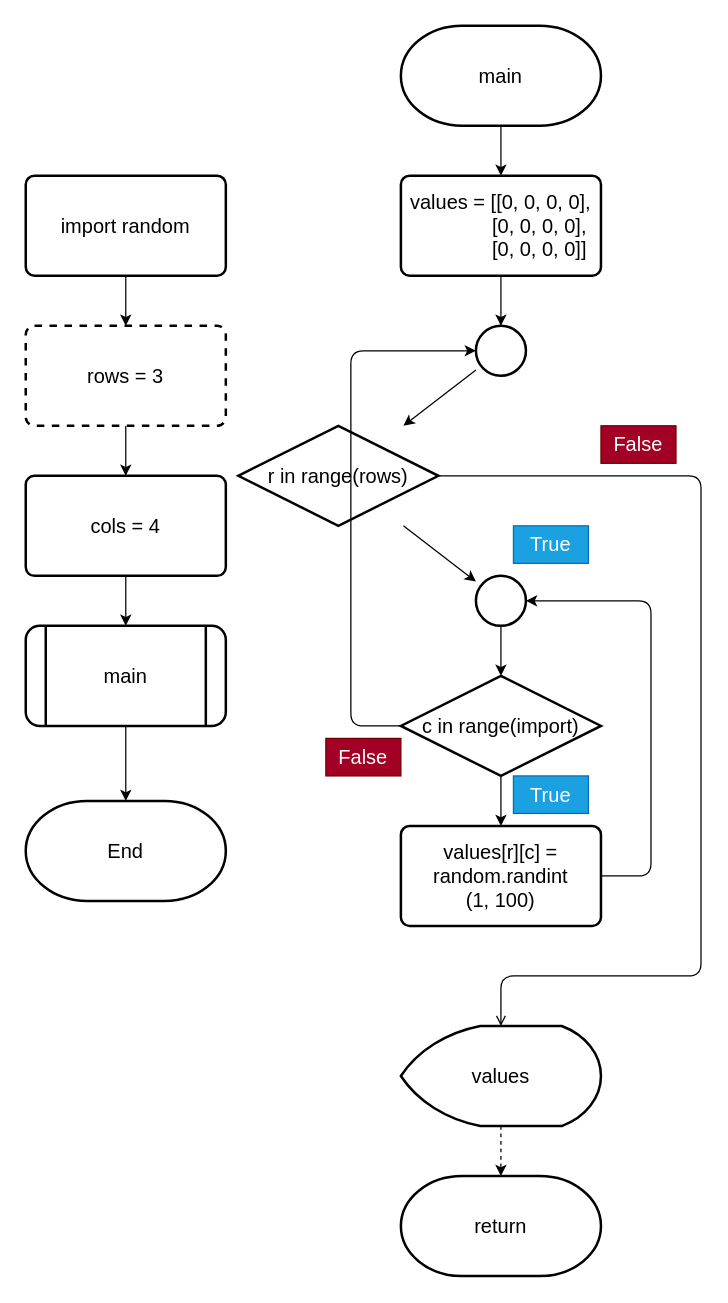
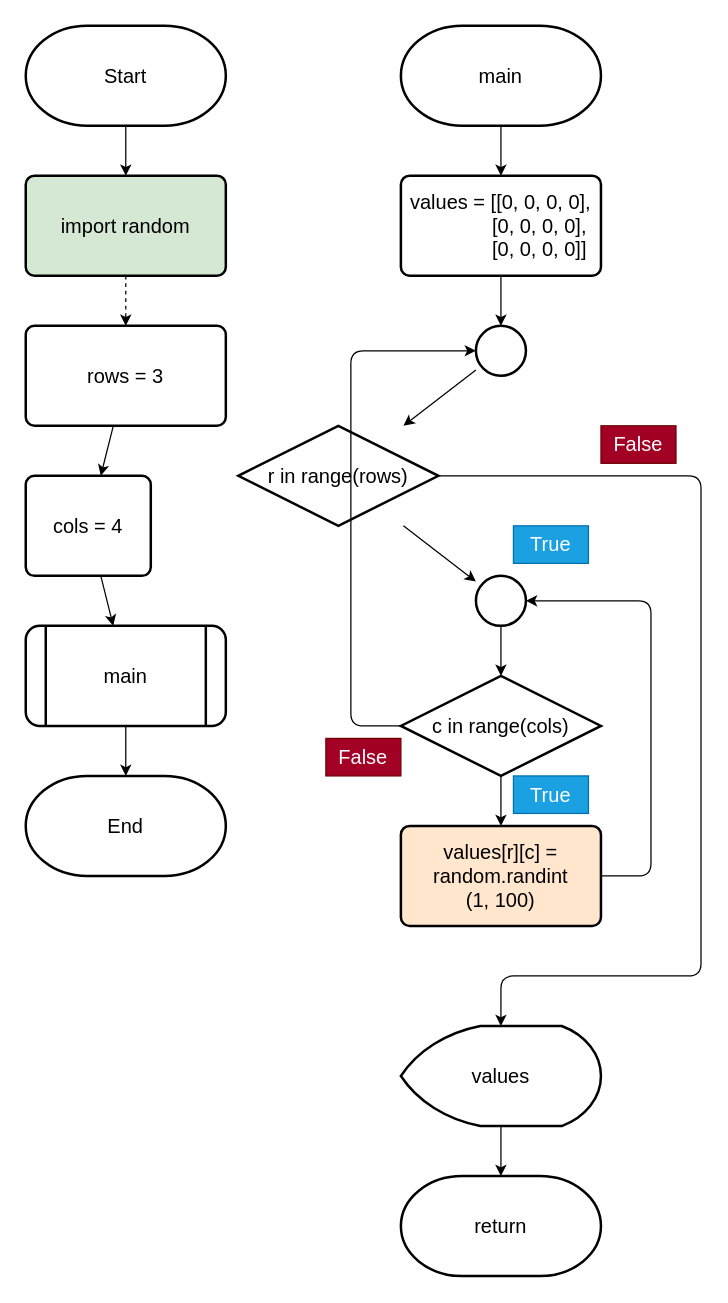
node "Start": added
edge "Start" -> "import random": added
node "import random": fillcolor #ffffff -> #d5e8d4
edge "import random" -> "rows = 3": style solid -> dashed
node "rows = 3": style dashed -> solid
node "cols = 4": size 200x100 -> 125x100
node "c in range(import)": label "c in range(import)" -> "c in range(cols)"
node "End": moved (126, 851) -> (126, 826)
node "values[r][c] = random.randint (1, 100)": fillcolor #ffffff -> #ffe6cc
edge "r in range(rows)" -> "values": arrowhead open -> classic
edge "values" -> "return": style dashed -> solid
